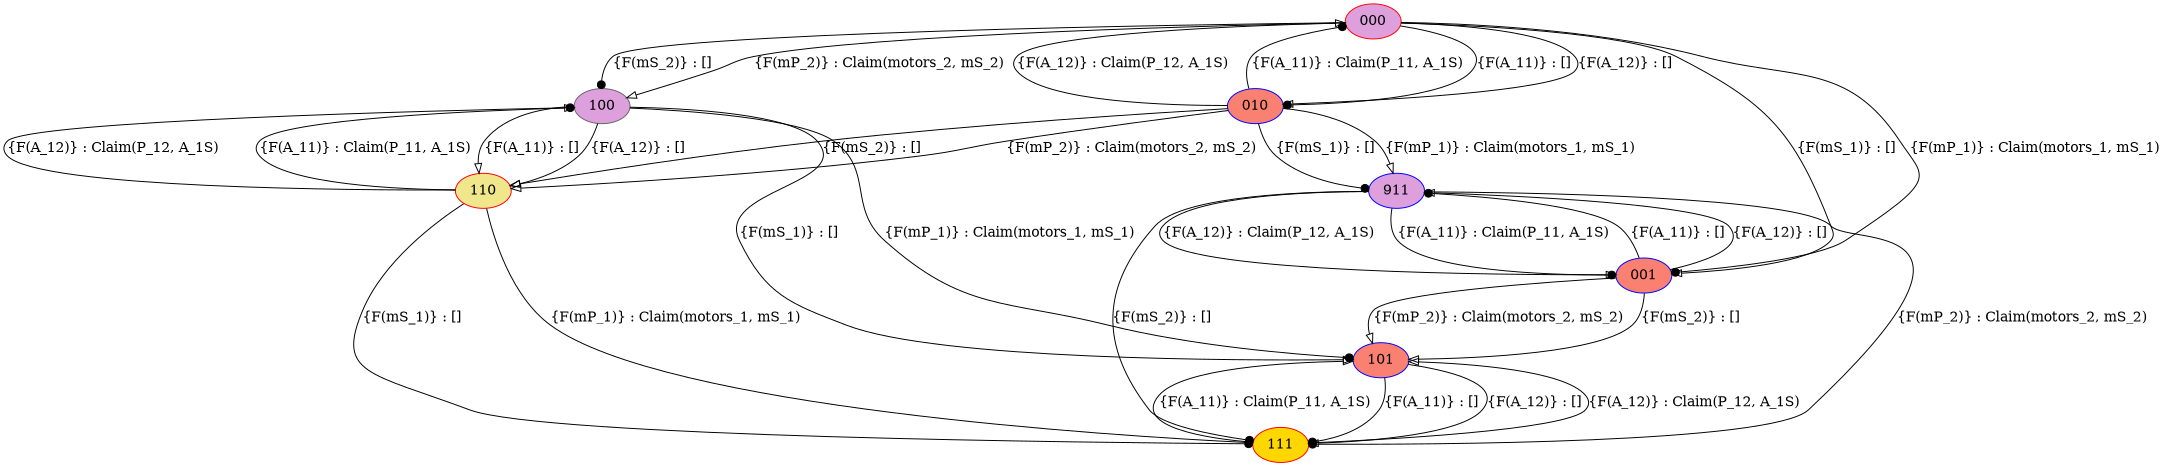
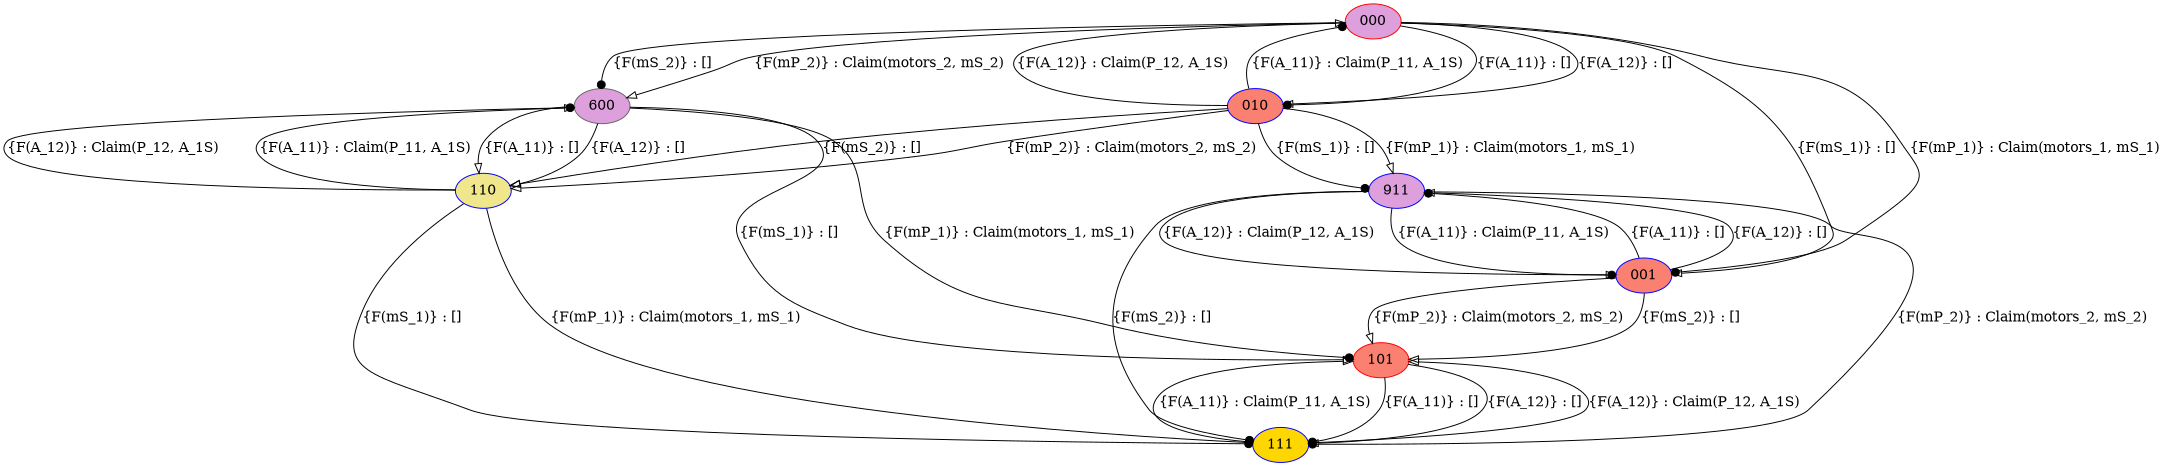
node "100": label "100" -> "600"
node "110": color red -> blue
node "101": color blue -> red
node "111": color red -> blue
